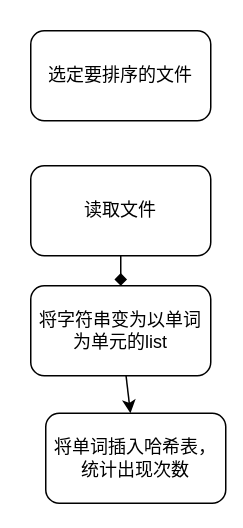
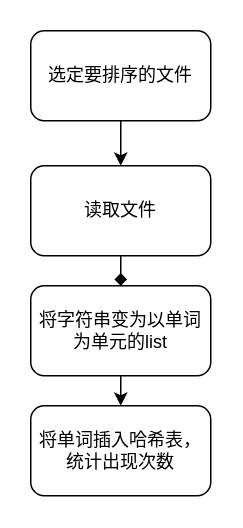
edge "选定要排序的文件" -> "读取文件": added
node "将单词插入哈希表，统计出现次数": moved (136, 458) -> (121, 451)
